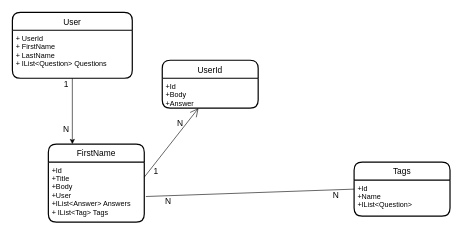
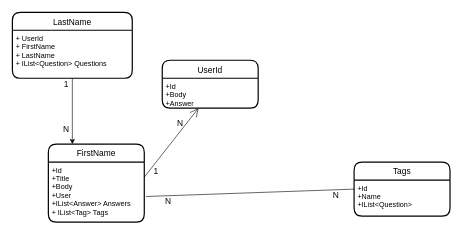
node "User": label "User" -> "LastName"
